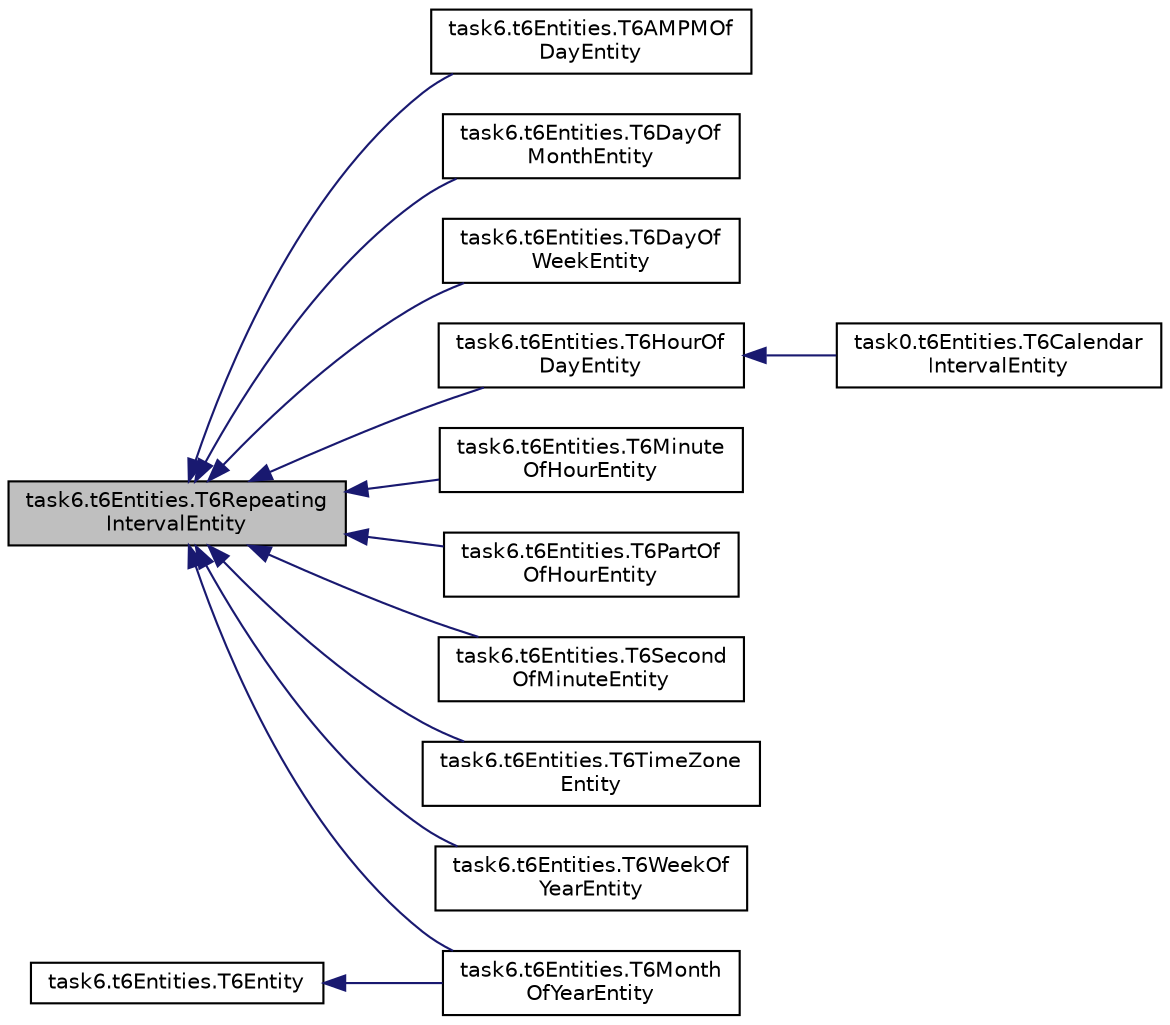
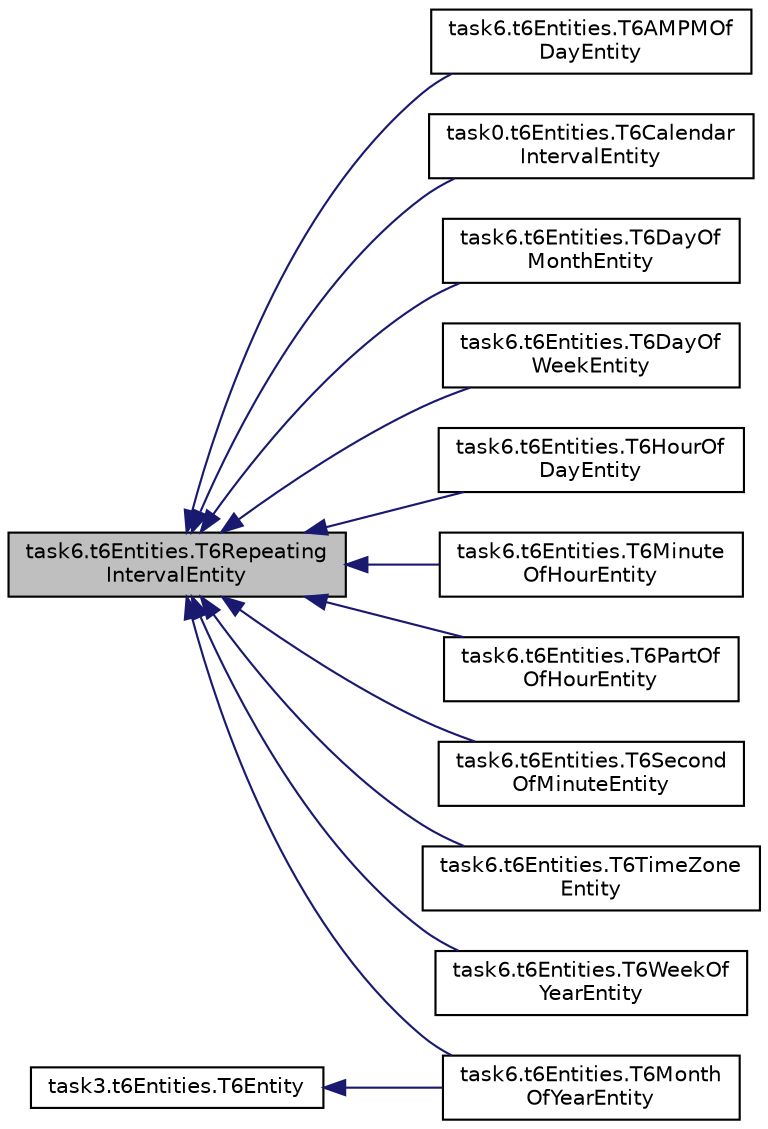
edge "task0.t6Entities.T6Calendar IntervalEntity" -> "task6.t6Entities.T6HourOf DayEntity": now "task0.t6Entities.T6Calendar IntervalEntity" -> "task6.t6Entities.T6Repeating IntervalEntity"
node "task6.t6Entities.T6Entity": label "task6.t6Entities.T6Entity" -> "task3.t6Entities.T6Entity"
